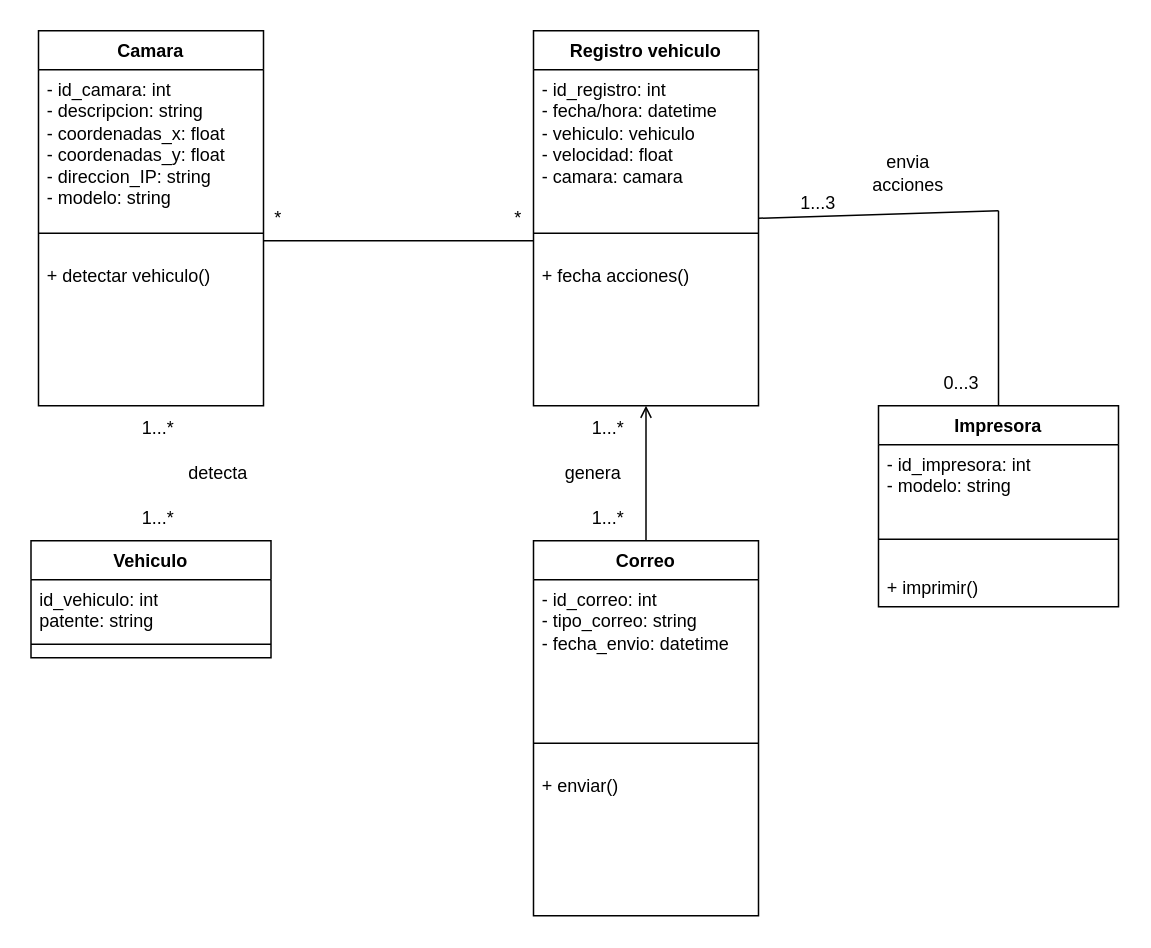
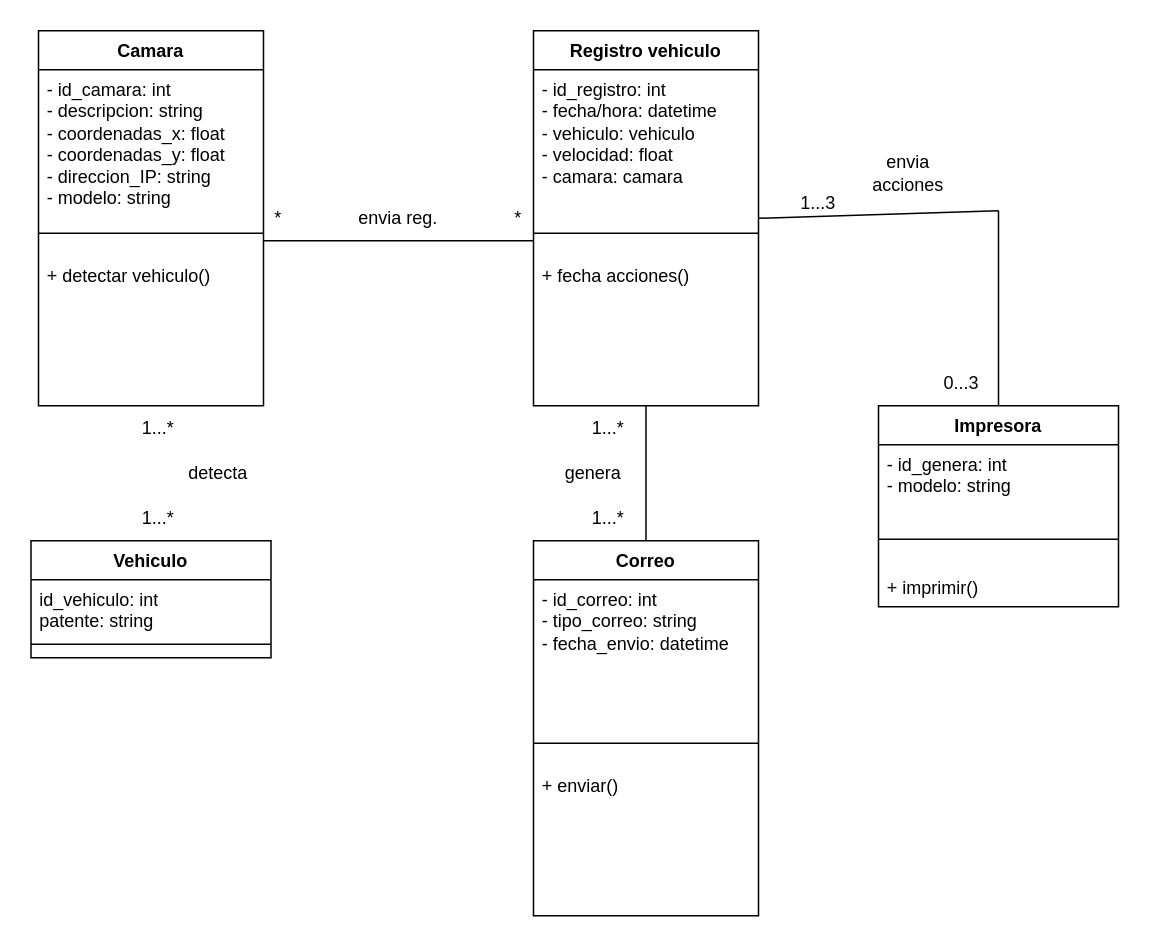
node "envia reg.": added
edge "Correo" -> "+ fecha acciones()": arrowhead open -> none
node "- id_impresora: int - modelo: string": label "- id_impresora: int - modelo: string" -> "- id_genera: int - modelo: string"
